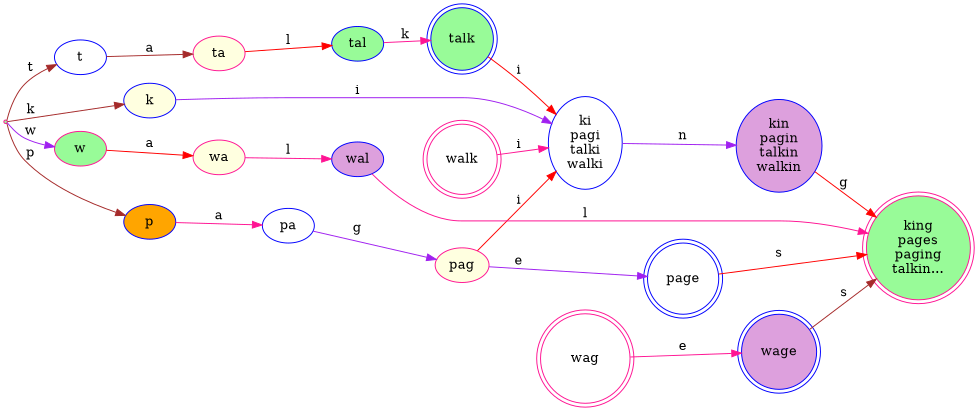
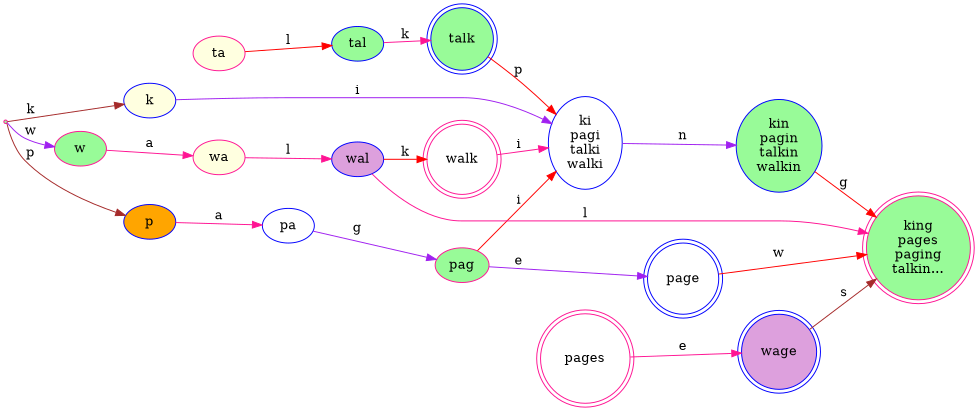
node "t": removed
edge "talk" -> "ki pagi talki walki": label "i" -> "p"
node "kin pagin talkin walkin": fillcolor plum -> palegreen
edge "w" -> "wa": color red -> deeppink
edge "wal" -> "walk": added, label "k"
edge "page" -> "king pages paging talkin...": label "s" -> "w"
node "pag": fillcolor lightyellow -> palegreen
node "wag": label "wag" -> "pages"
